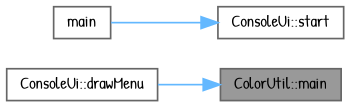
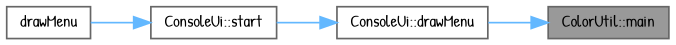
node "main": label "main" -> "drawMenu"
edge "ConsoleUi::start" -> "ConsoleUi::drawMenu": added
